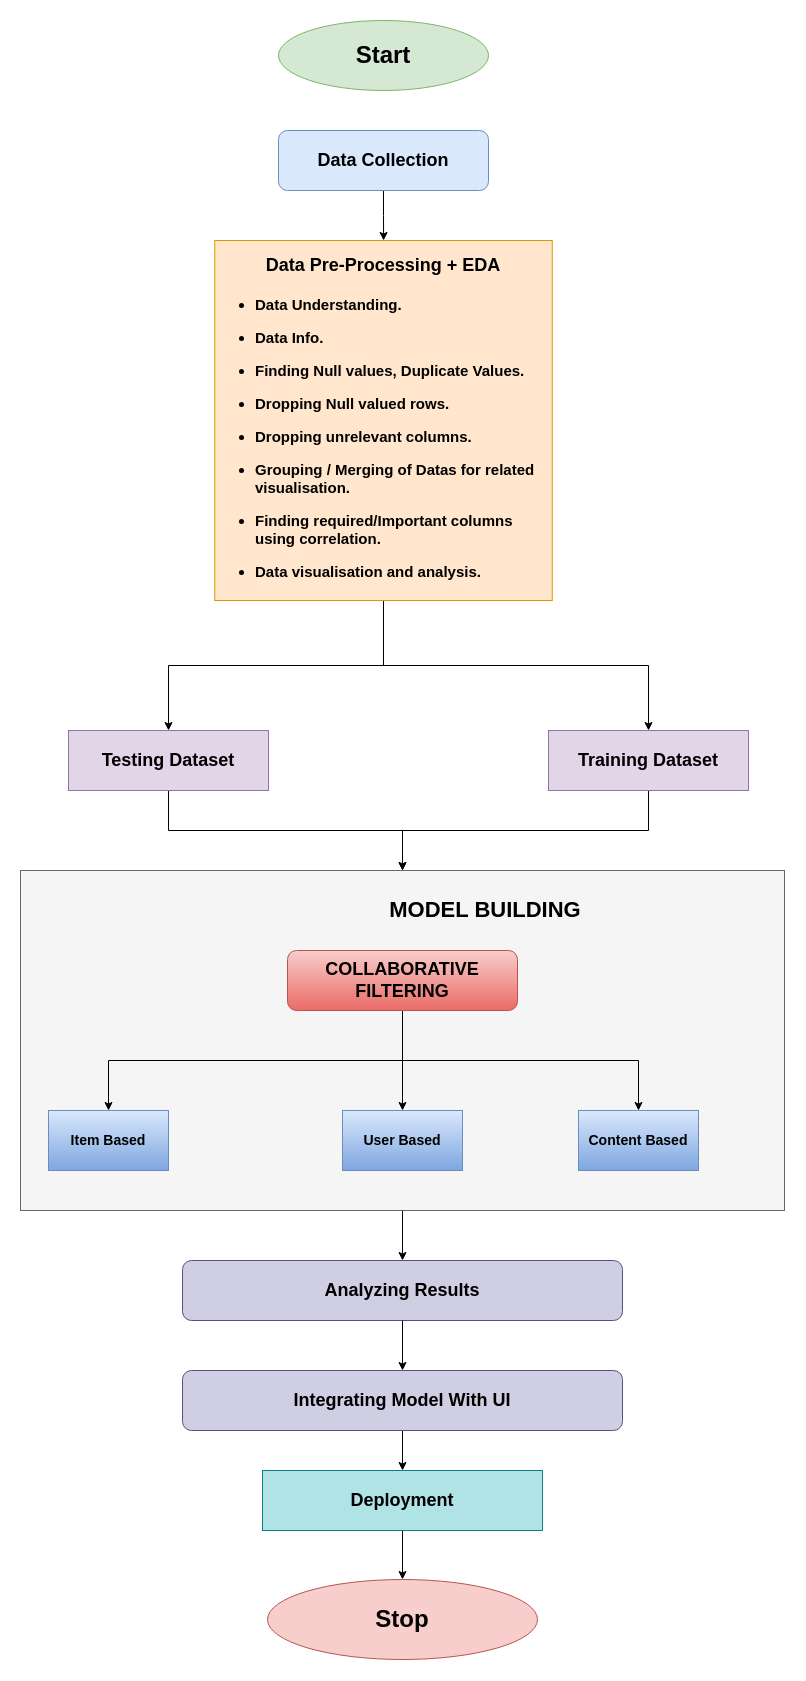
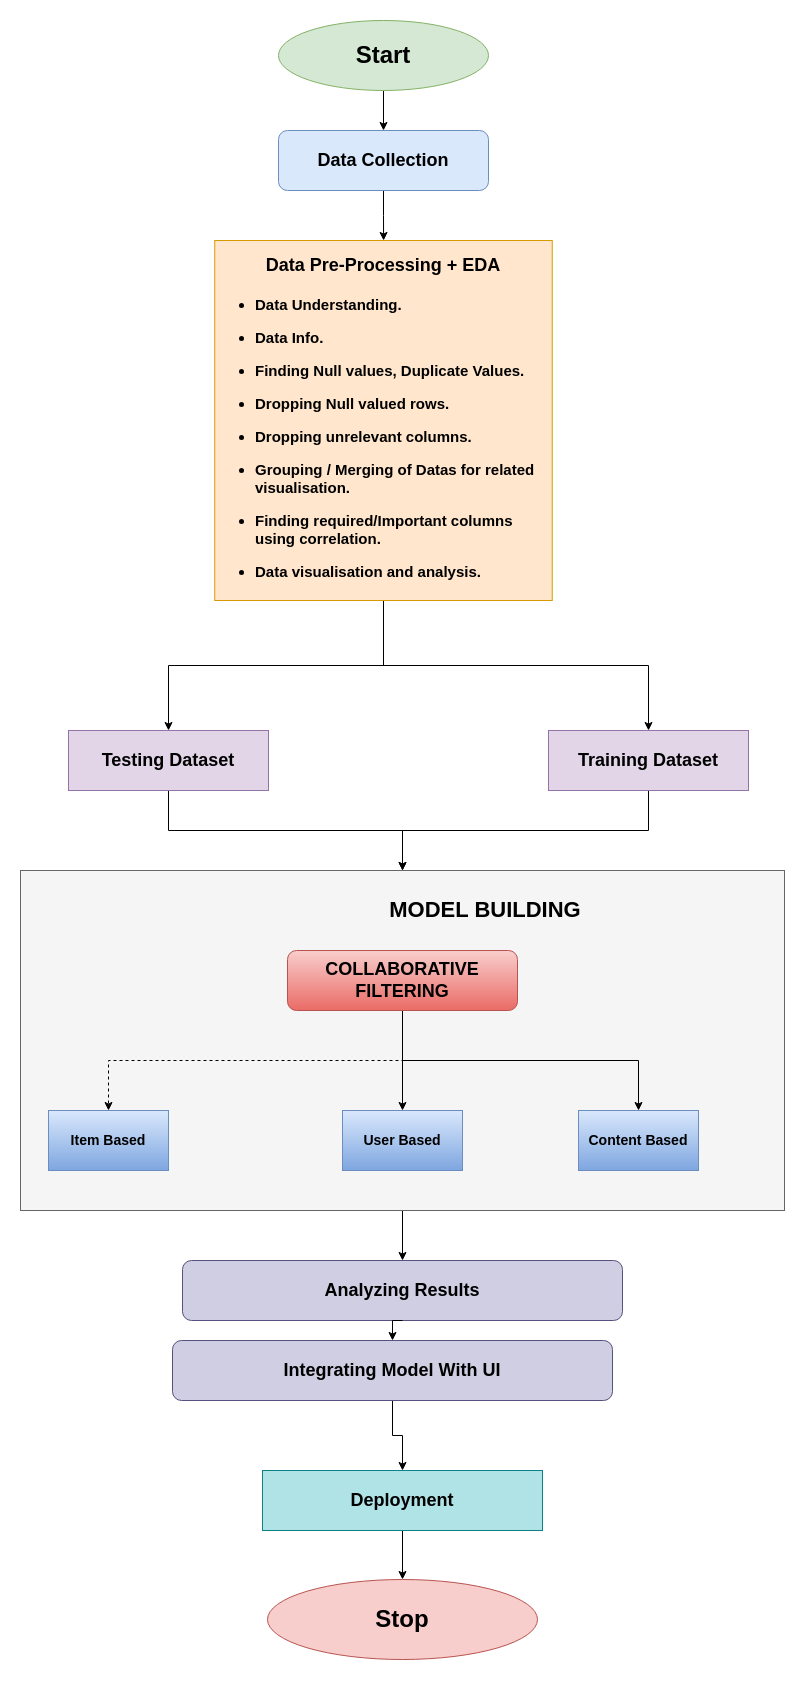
edge "Start" -> "Data Collection": added
edge "COLLABORATIVE FILTERING" -> "Item Based": style solid -> dashed
node "Integrating Model With UI": moved (403, 1401) -> (393, 1371)
